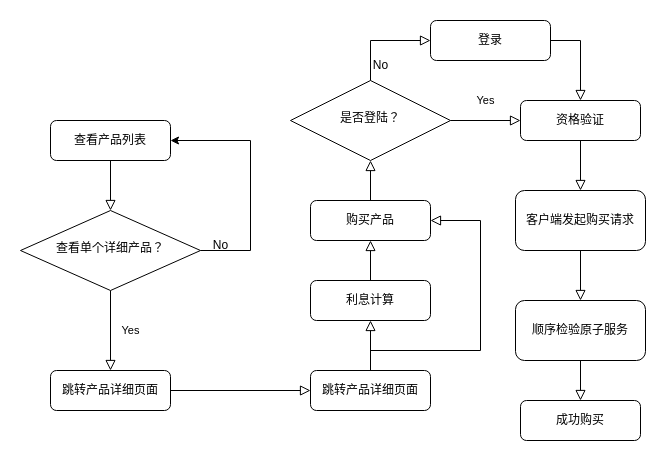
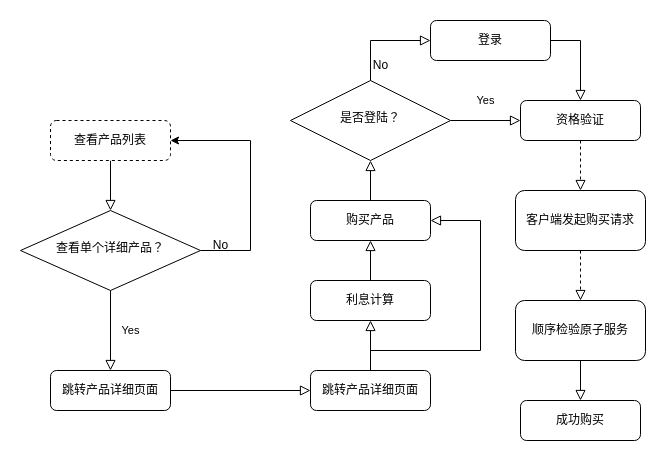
node "查看产品列表": style solid -> dashed
edge "资格验证" -> "客户端发起购买请求": style solid -> dashed
edge "客户端发起购买请求" -> "顺序检验原子服务": style solid -> dashed
